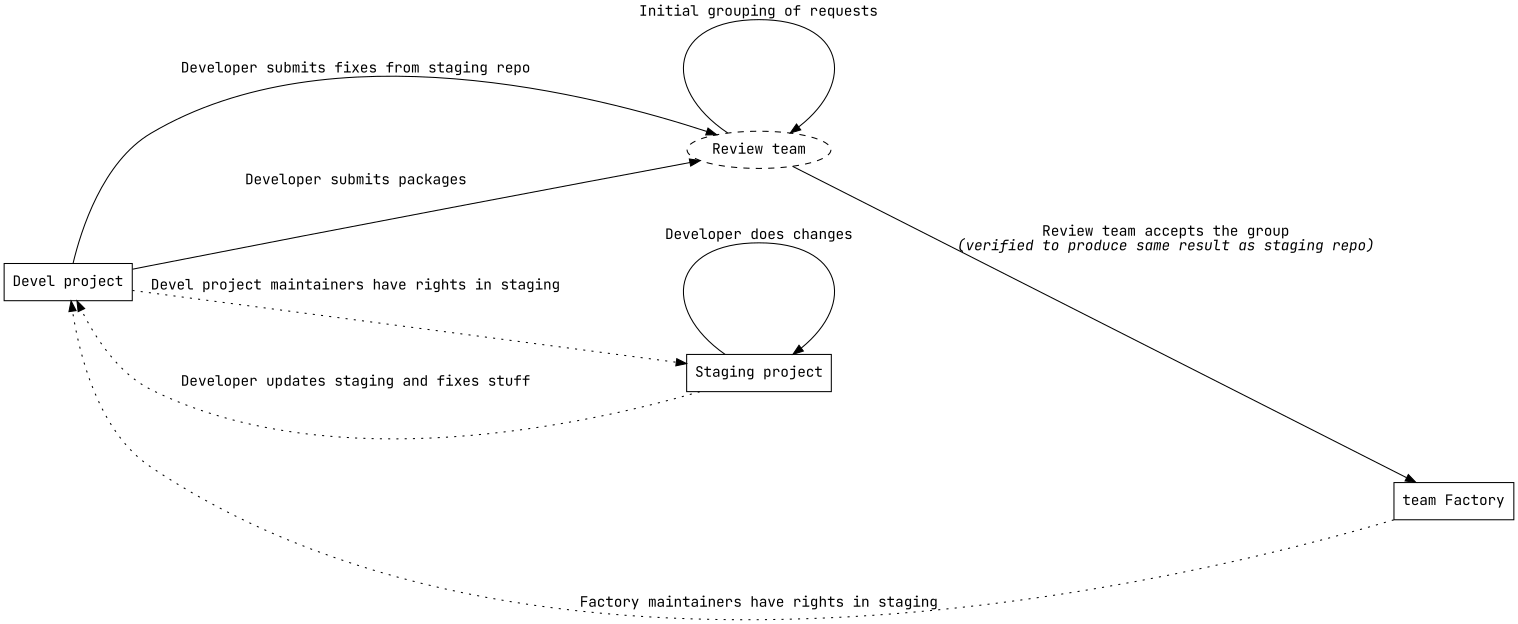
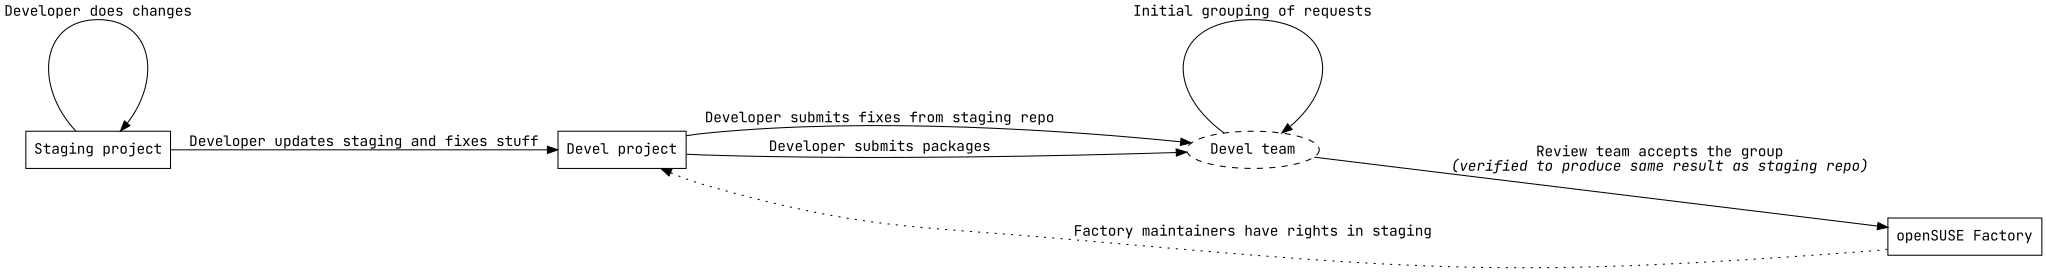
node "Review team": label "Review team" -> "Devel team"
edge "Devel project" -> "Staging project": removed, label "Devel project maintainers have rights in staging"
edge "Staging project" -> "Devel project": style dotted -> solid
node "team Factory": label "team Factory" -> "openSUSE Factory"
